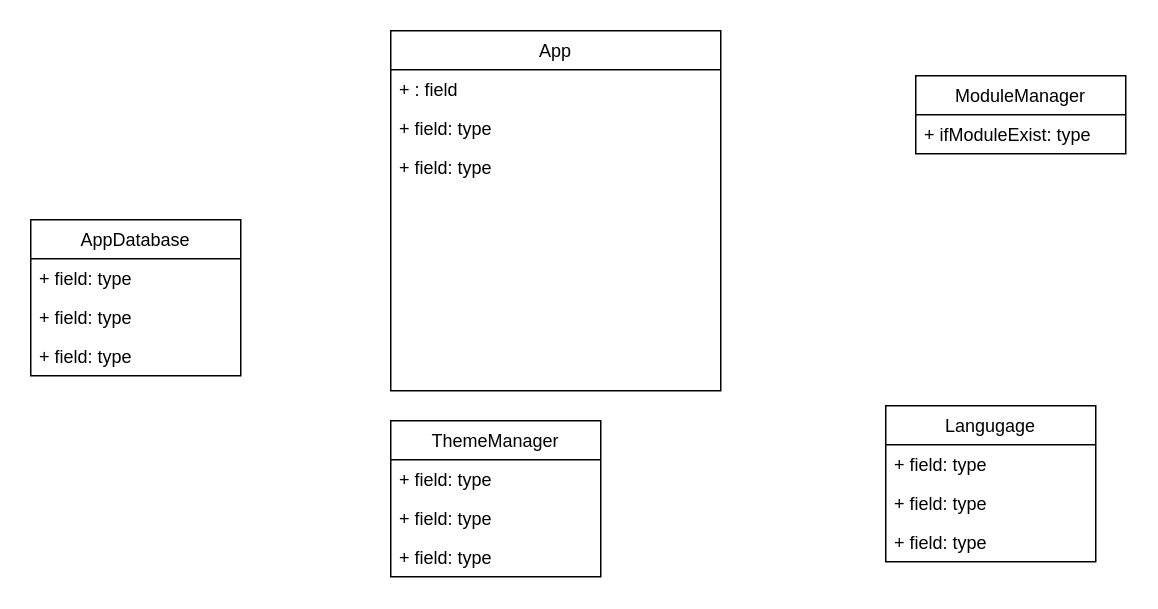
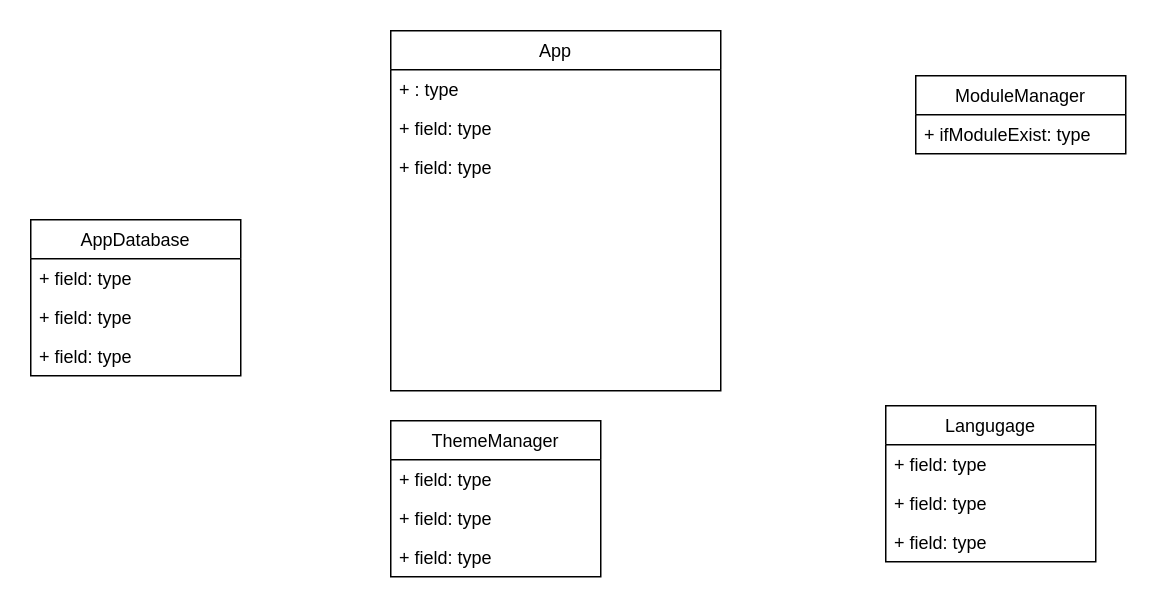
node "+ : field": label "+ : field" -> "+ : type"
